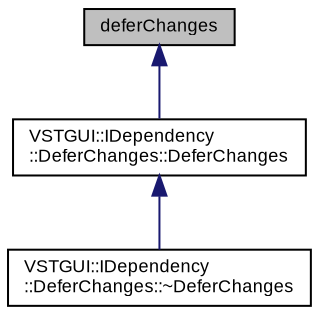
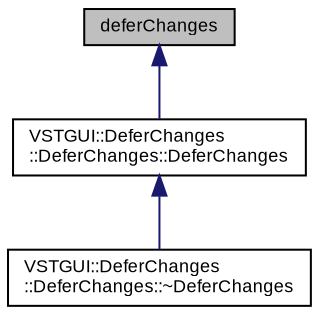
node "VSTGUI::IDependency ::DeferChanges::DeferChanges": label "VSTGUI::IDependency ::DeferChanges::DeferChanges" -> "VSTGUI::DeferChanges ::DeferChanges::DeferChanges"
node "VSTGUI::IDependency ::DeferChanges::~DeferChanges": label "VSTGUI::IDependency ::DeferChanges::~DeferChanges" -> "VSTGUI::DeferChanges ::DeferChanges::~DeferChanges"
